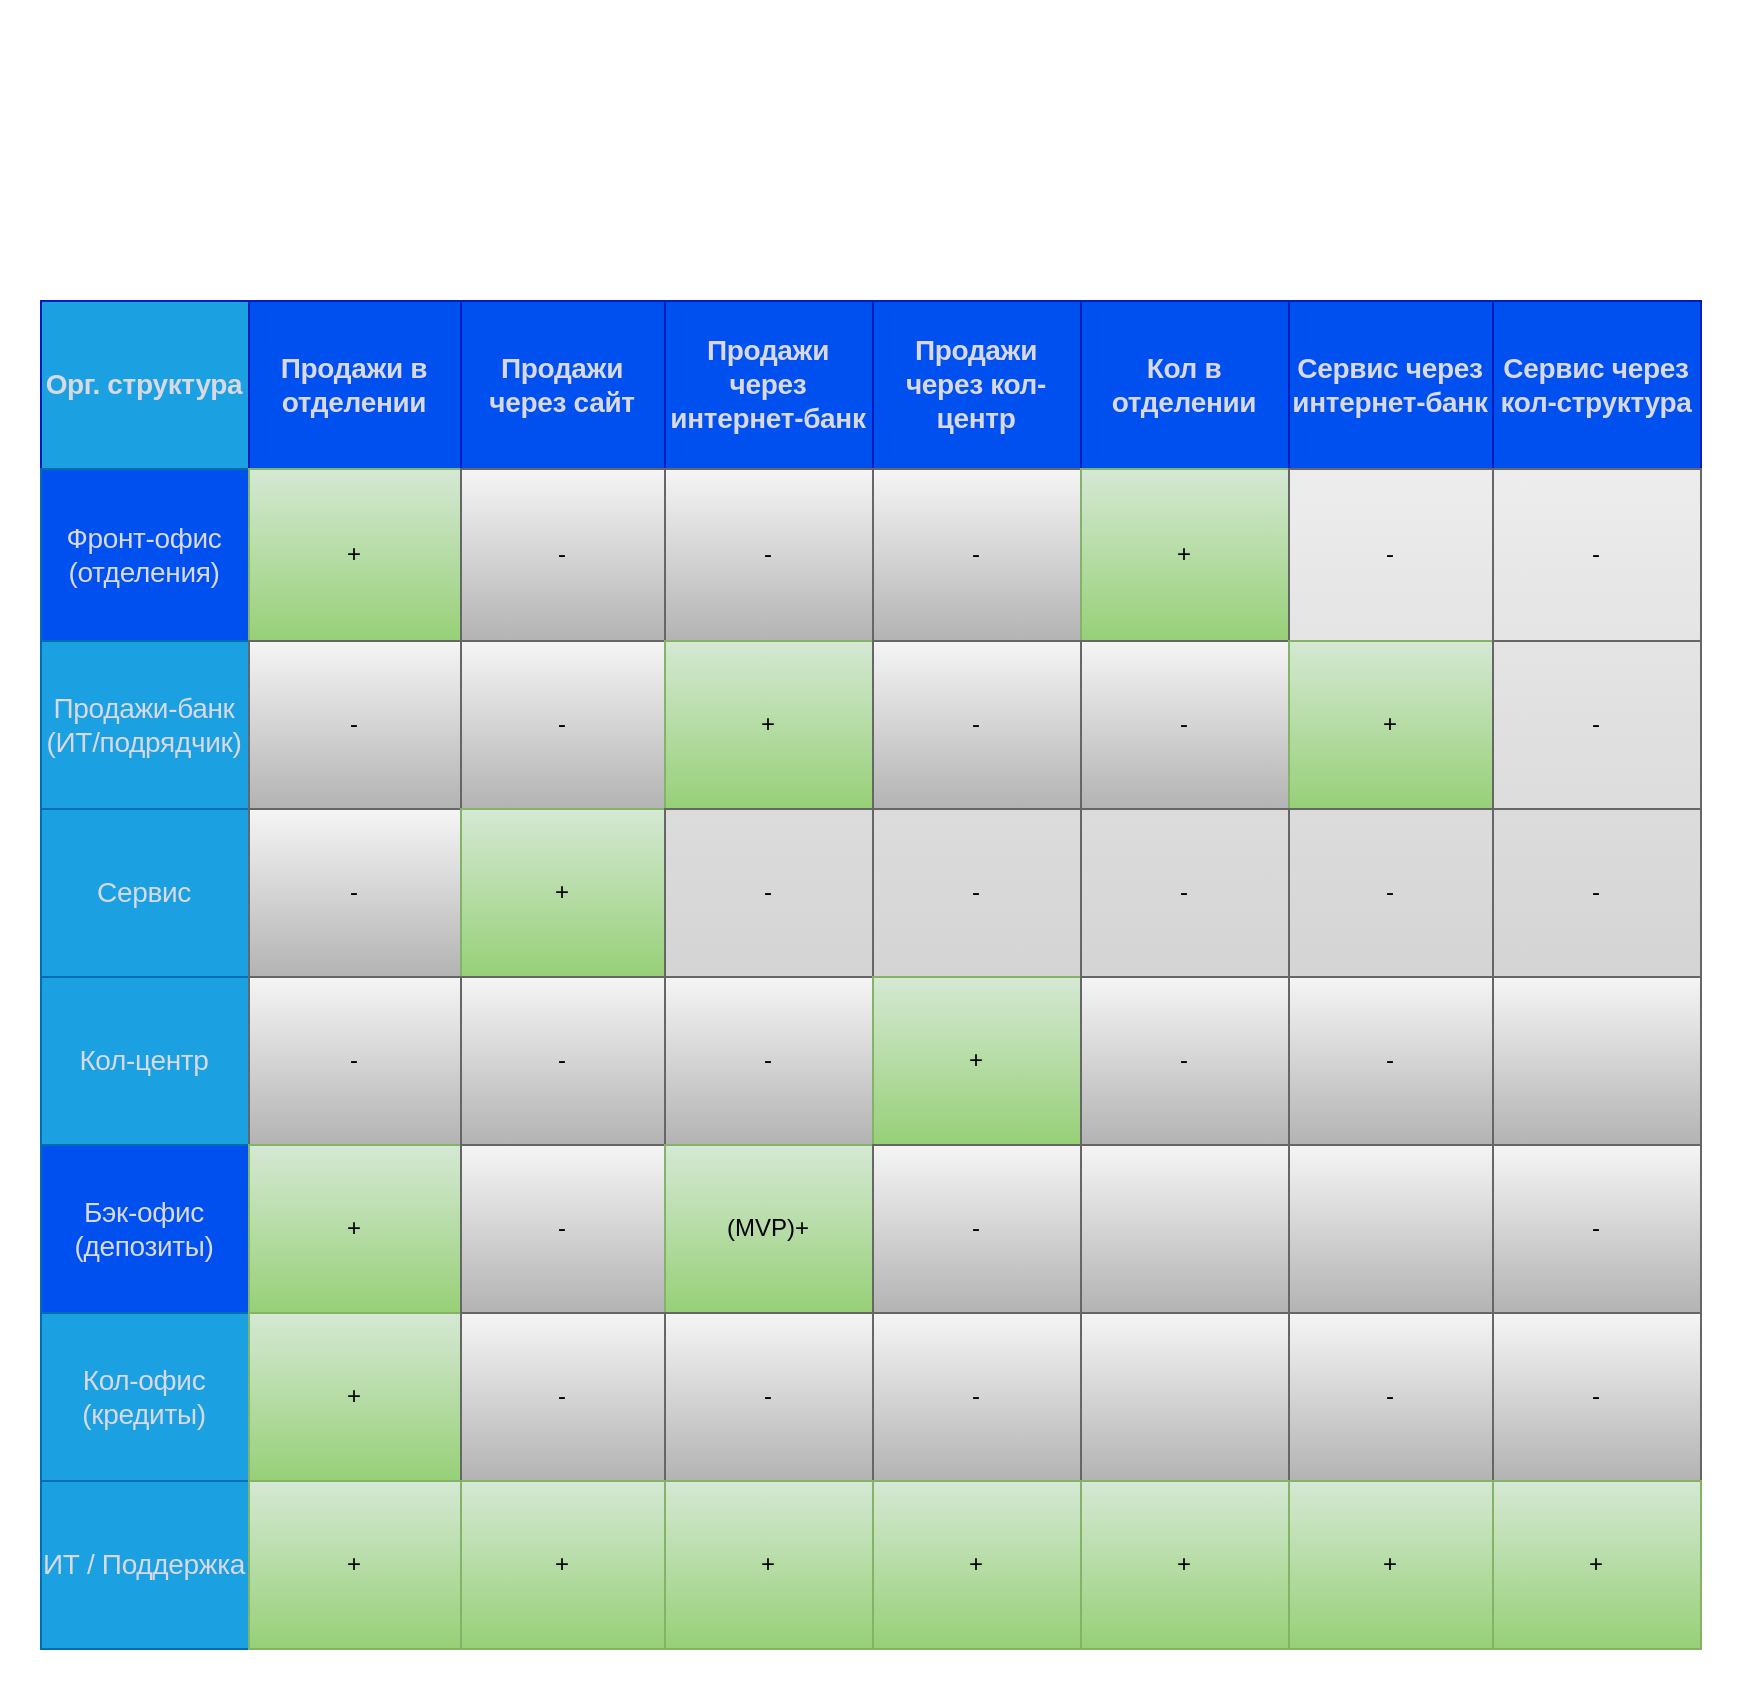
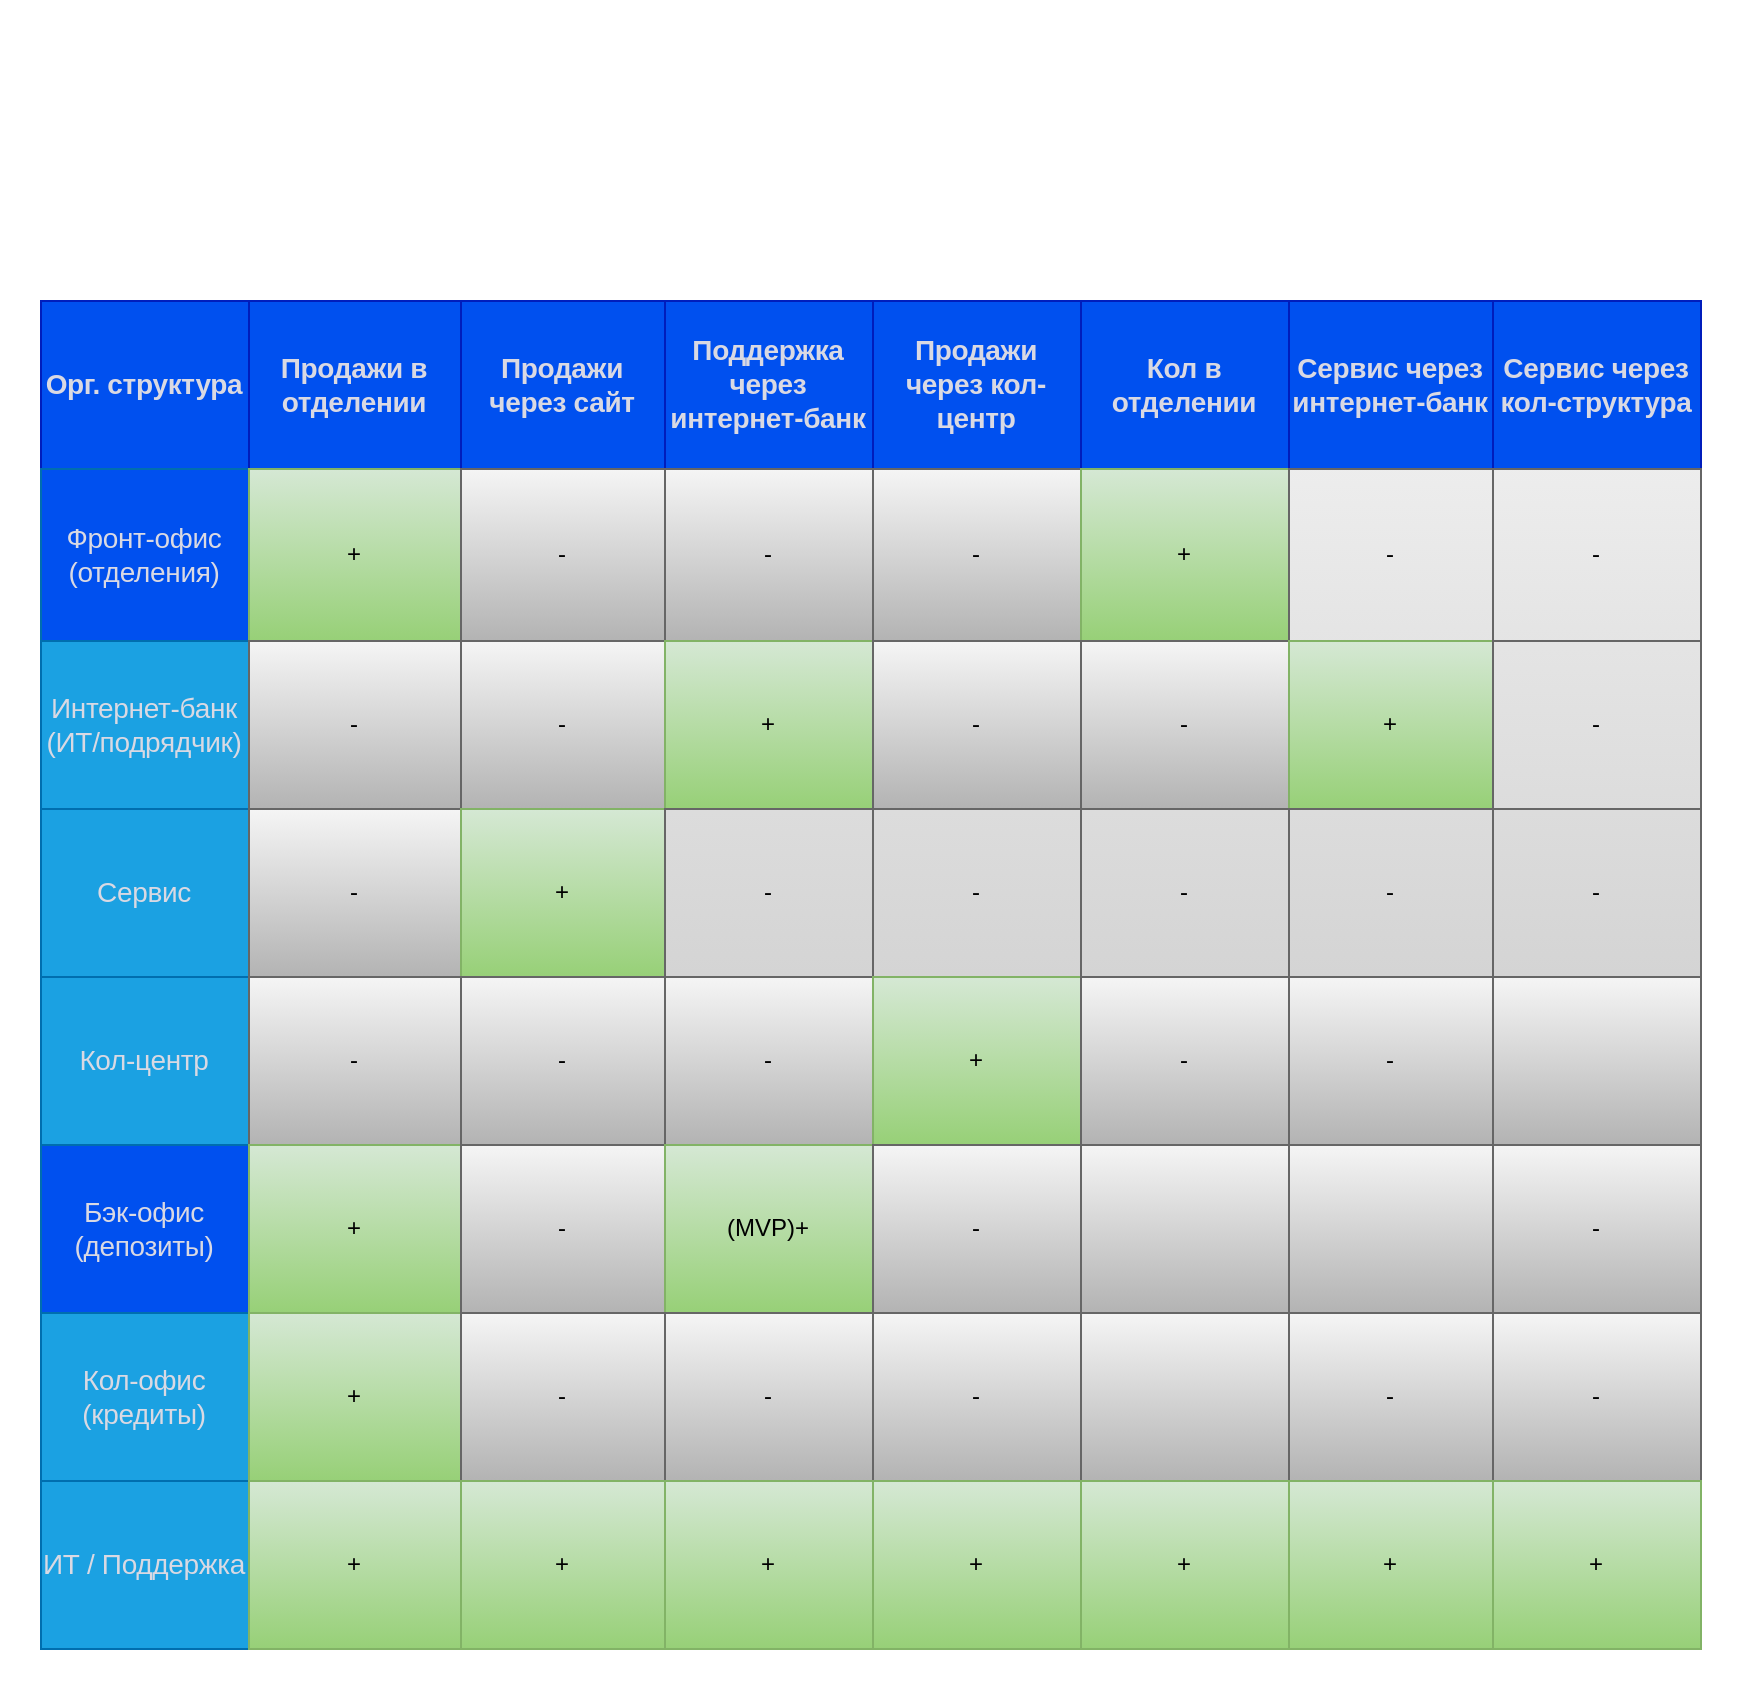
node "Орг. структура": fillcolor #1ba1e2 -> #0050ef
node "Продажи через интернет-банк": label "Продажи через интернет-банк" -> "Поддержка через интернет-банк"
node "Продажи-банк (ИТ/подрядчик)": label "Продажи-банк (ИТ/подрядчик)" -> "Интернет-банк (ИТ/подрядчик)"
